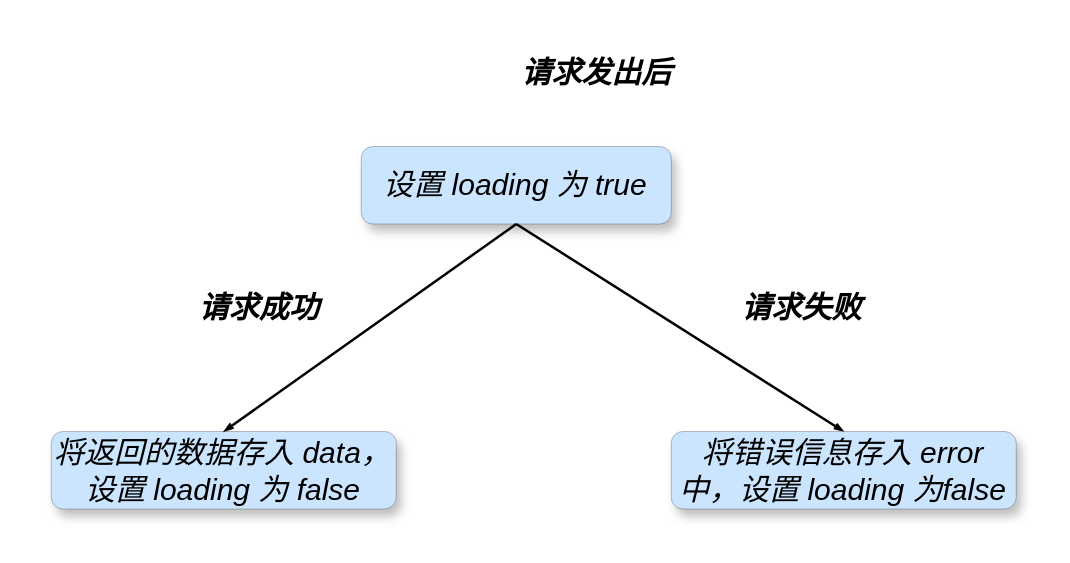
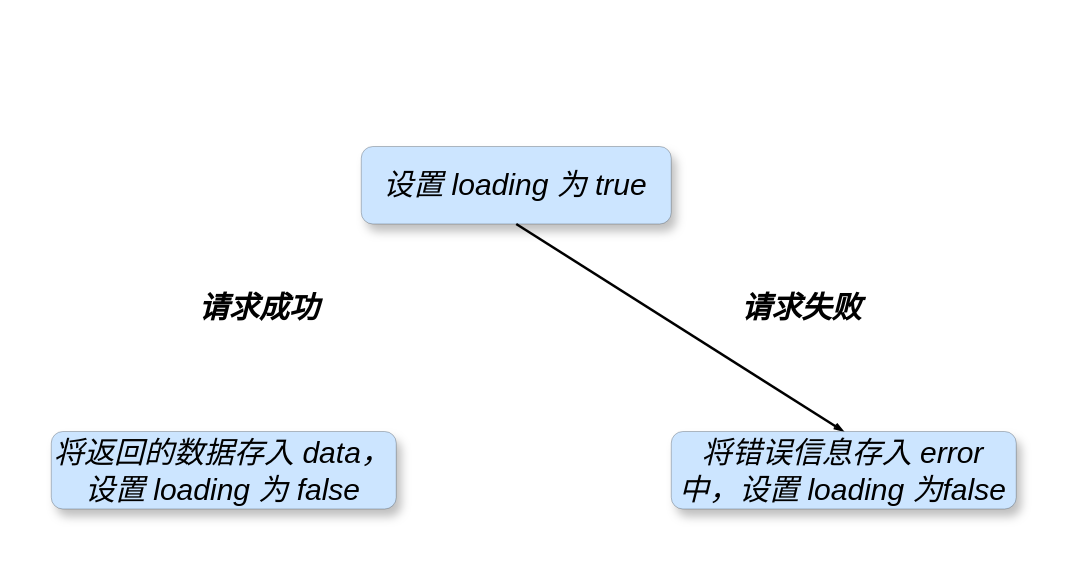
node "请求发出后": removed
edge "设置 loading 为 true" -> "将返回的数据存入 data，设置 loading 为 false": removed
